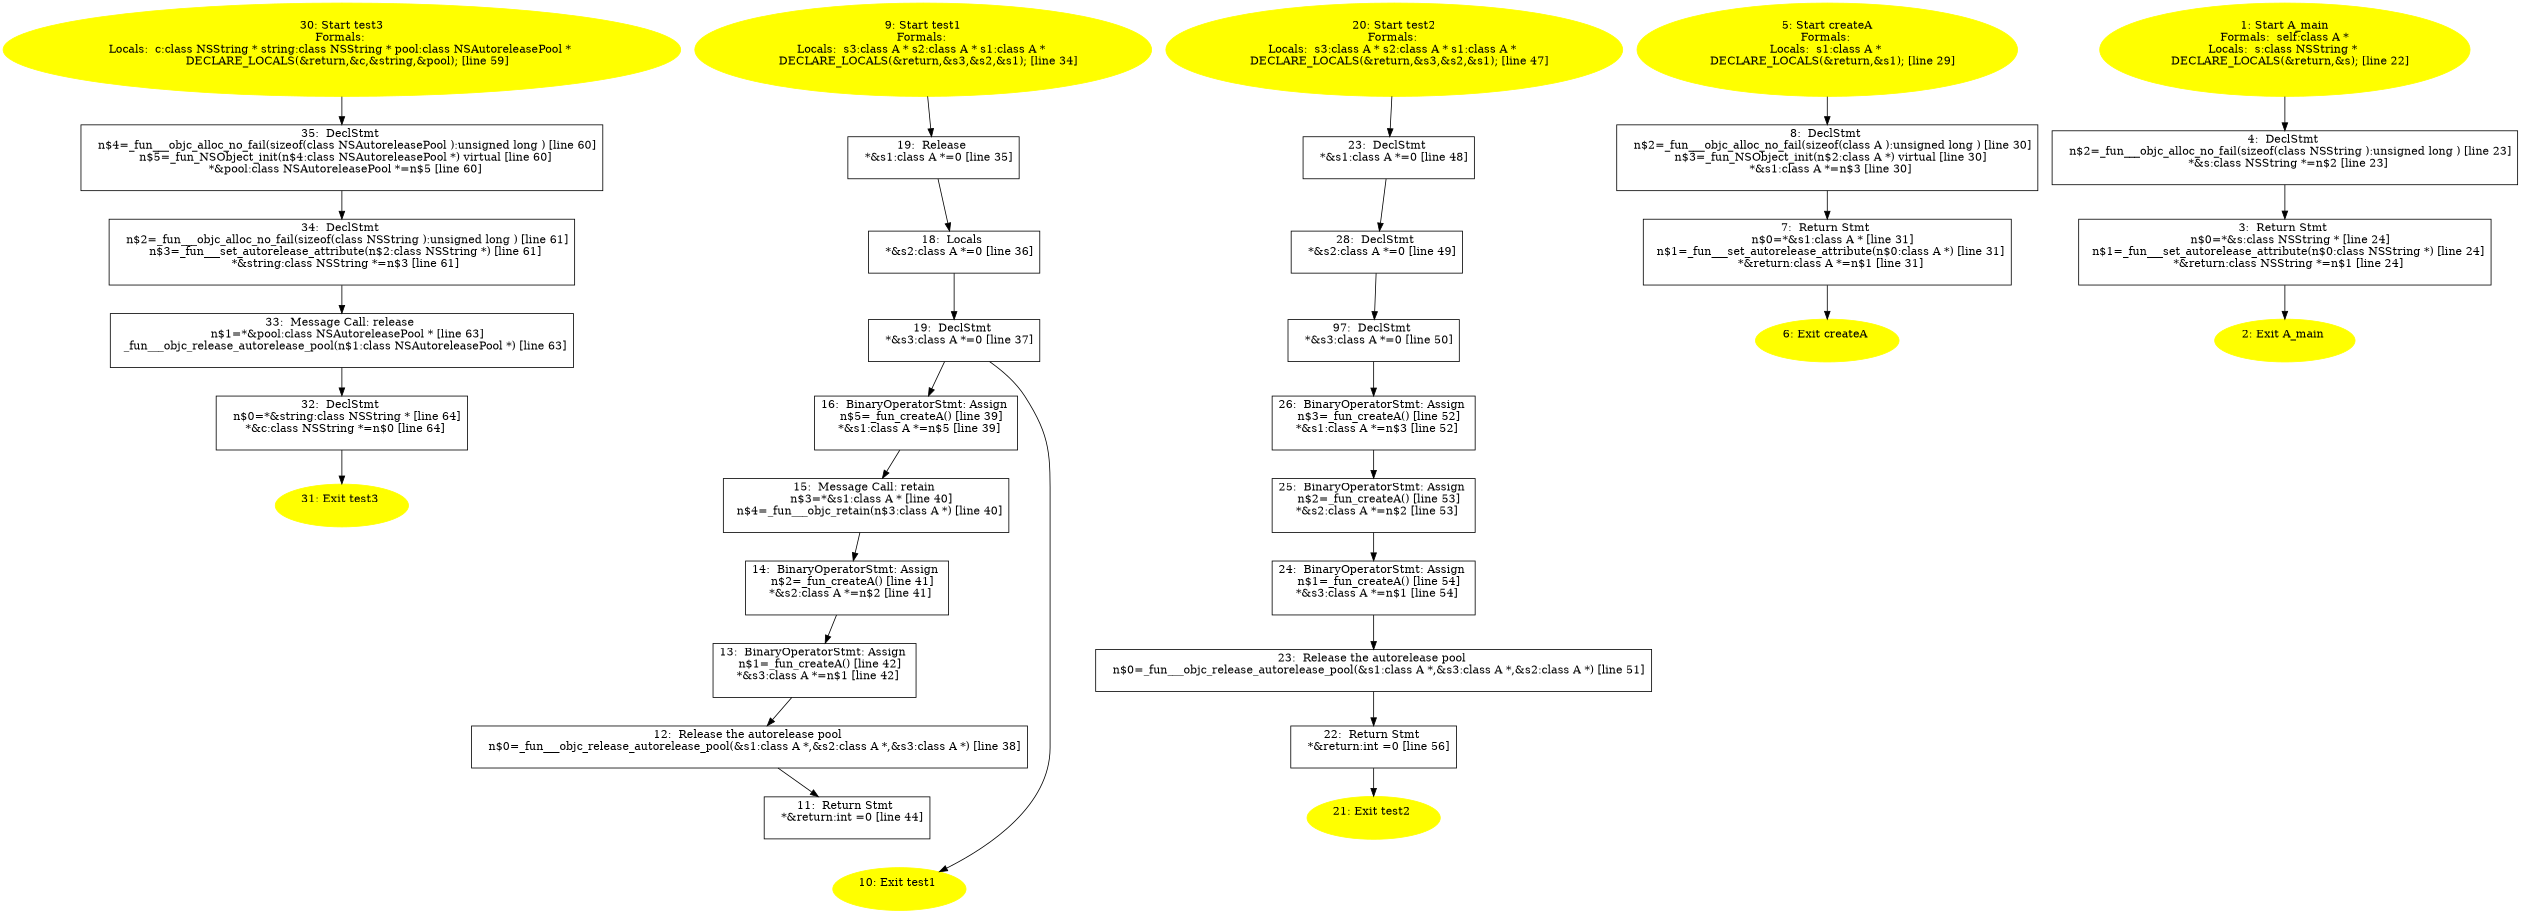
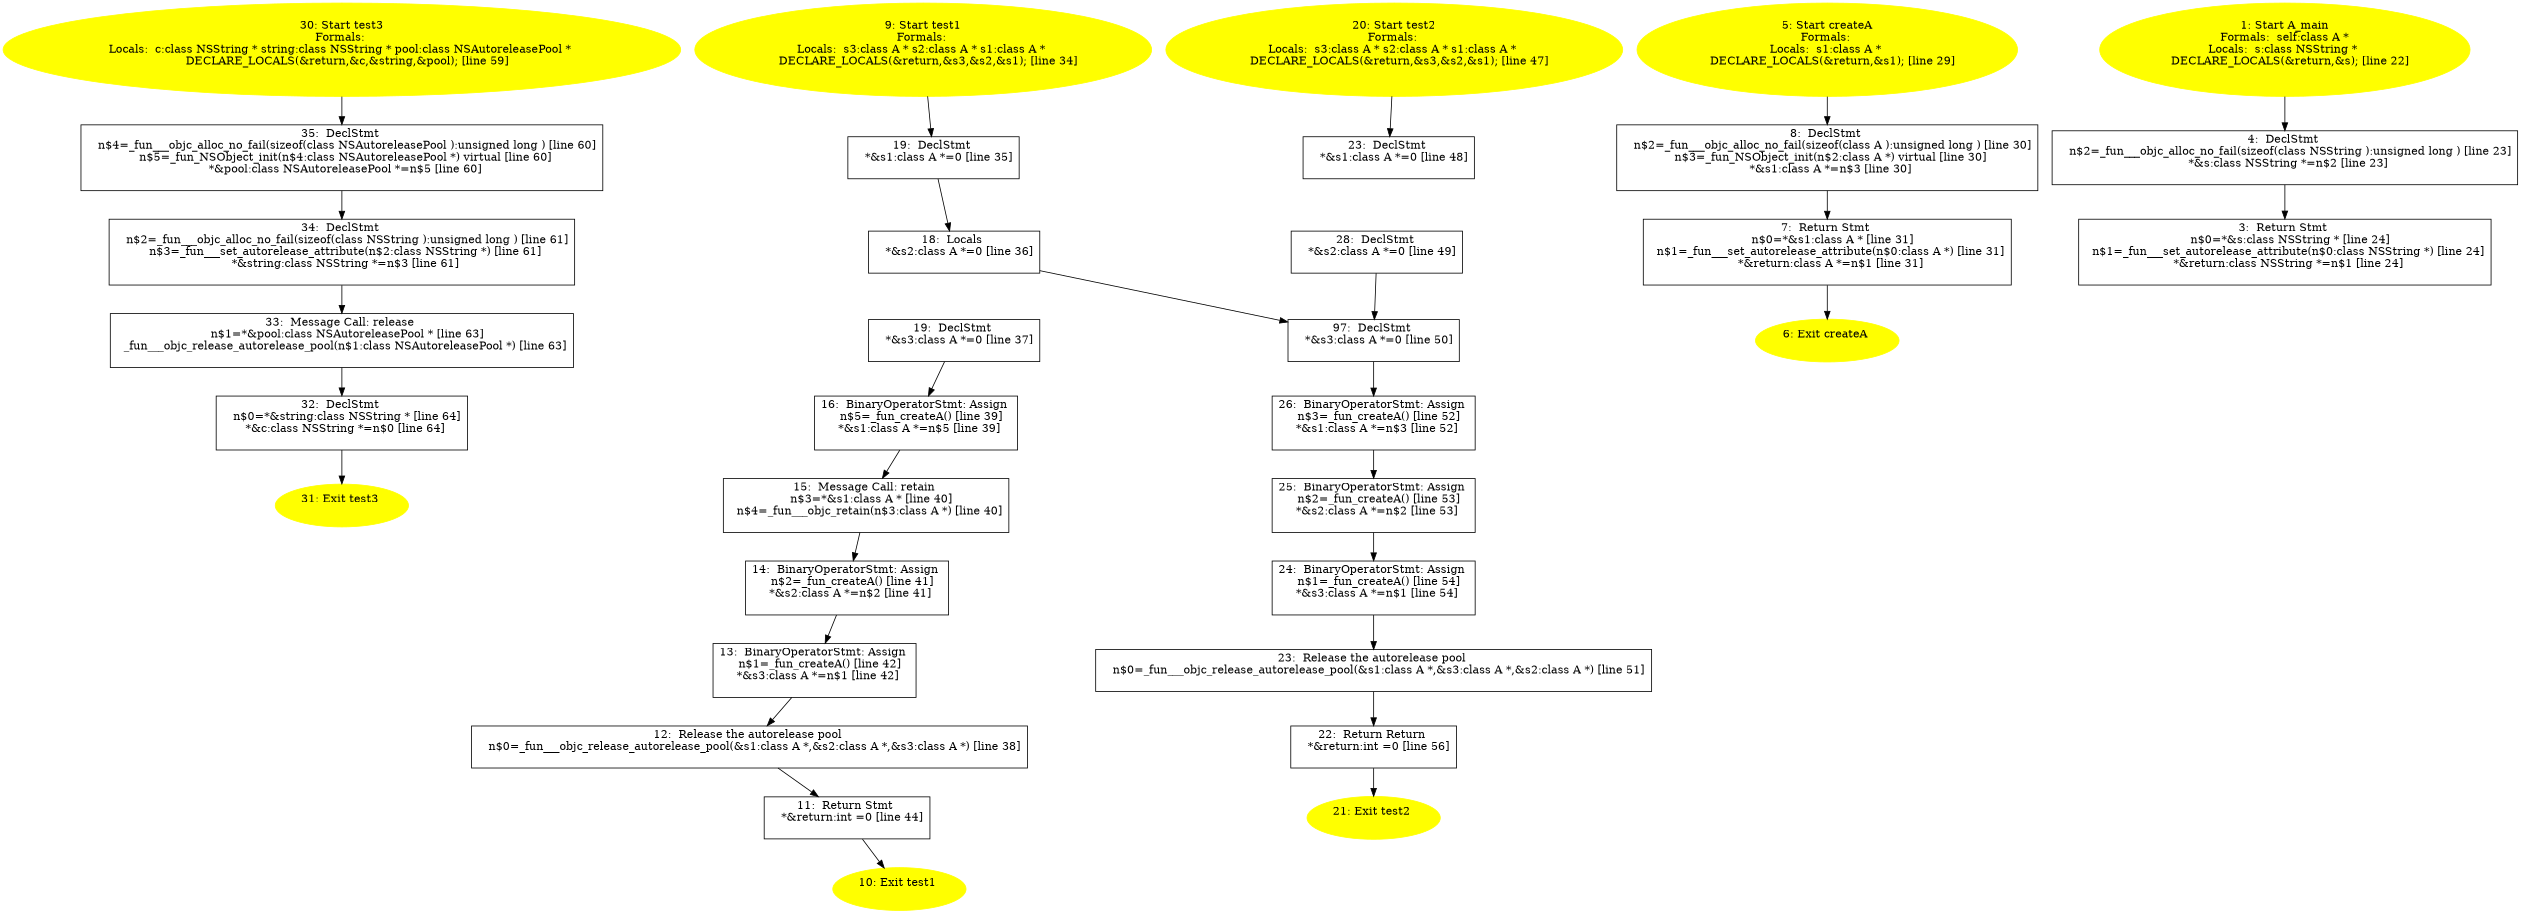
node "19:  Release *&s1:class A *=0 [line 35]": label "19:  Release *&s1:class A *=0 [line 35]" -> "19:  DeclStmt *&s1:class A *=0 [line 35]"
edge "23:  DeclStmt *&s1:class A *=0 [line 48]" -> "28:  DeclStmt *&s2:class A *=0 [line 49]": removed
edge "18:  Locals *&s2:class A *=0 [line 36]" -> "19:  DeclStmt *&s3:class A *=0 [line 37]": now "18:  Locals *&s2:class A *=0 [line 36]" -> "97:  DeclStmt *&s3:class A *=0 [line 50]"
node "2: Exit A_main": removed
edge "19:  DeclStmt *&s3:class A *=0 [line 37]" -> "10: Exit test1": now "11:  Return Stmt *&return:int =0 [line 44]" -> "10: Exit test1"
node "22:  Return Stmt *&return:int =0 [line 56]": label "22:  Return Stmt *&return:int =0 [line 56]" -> "22:  Return Return *&return:int =0 [line 56]"
